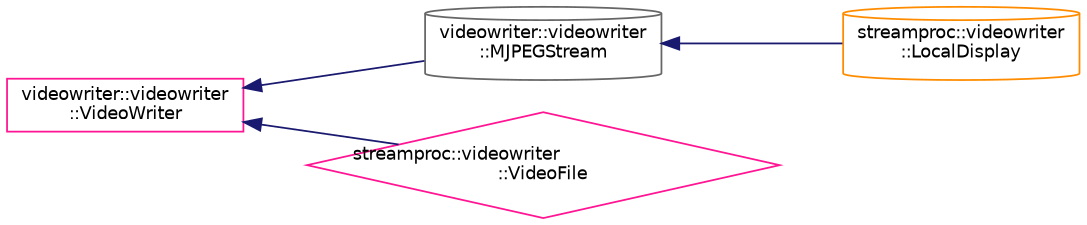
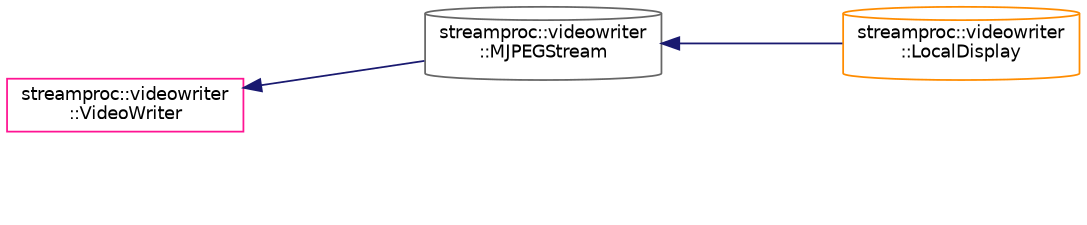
node "videowriter::videowriter ::MJPEGStream": label "videowriter::videowriter ::MJPEGStream" -> "streamproc::videowriter ::MJPEGStream"
node "videowriter::videowriter ::VideoWriter": label "videowriter::videowriter ::VideoWriter" -> "streamproc::videowriter ::VideoWriter"
node "streamproc::videowriter ::VideoFile": removed
